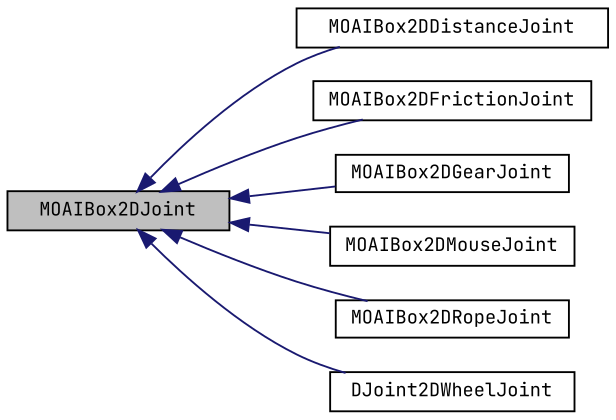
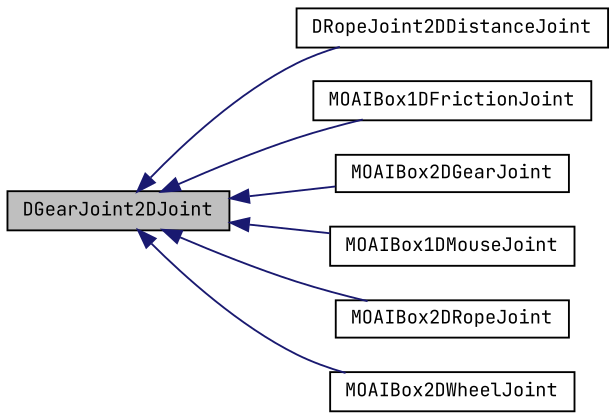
node "MOAIBox2DDistanceJoint": label "MOAIBox2DDistanceJoint" -> "DRopeJoint2DDistanceJoint"
node "MOAIBox2DFrictionJoint": label "MOAIBox2DFrictionJoint" -> "MOAIBox1DFrictionJoint"
node "MOAIBox2DJoint": label "MOAIBox2DJoint" -> "DGearJoint2DJoint"
node "MOAIBox2DMouseJoint": label "MOAIBox2DMouseJoint" -> "MOAIBox1DMouseJoint"
node "DJoint2DWheelJoint": label "DJoint2DWheelJoint" -> "MOAIBox2DWheelJoint"
